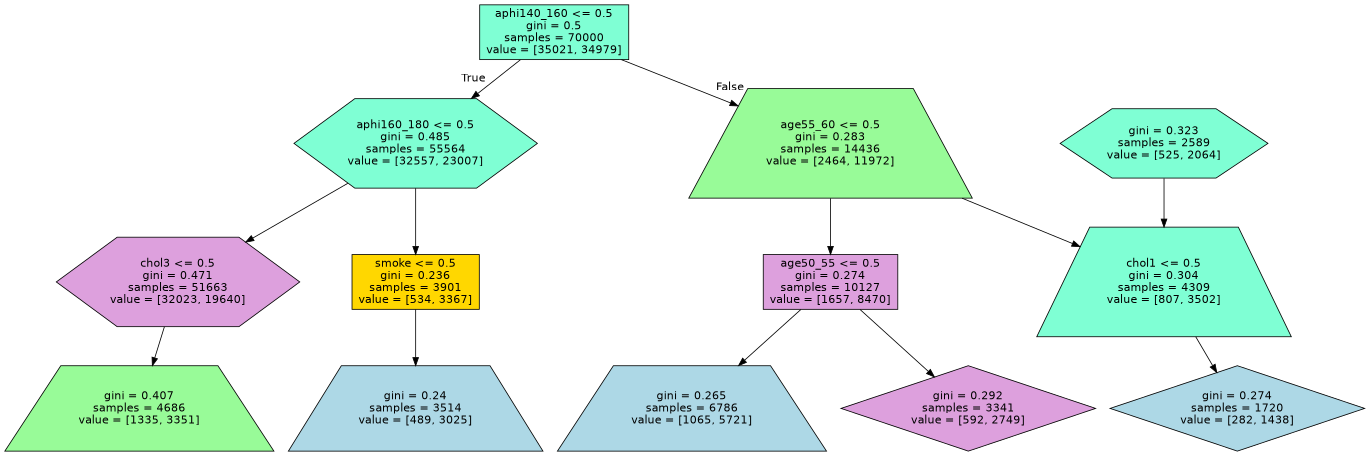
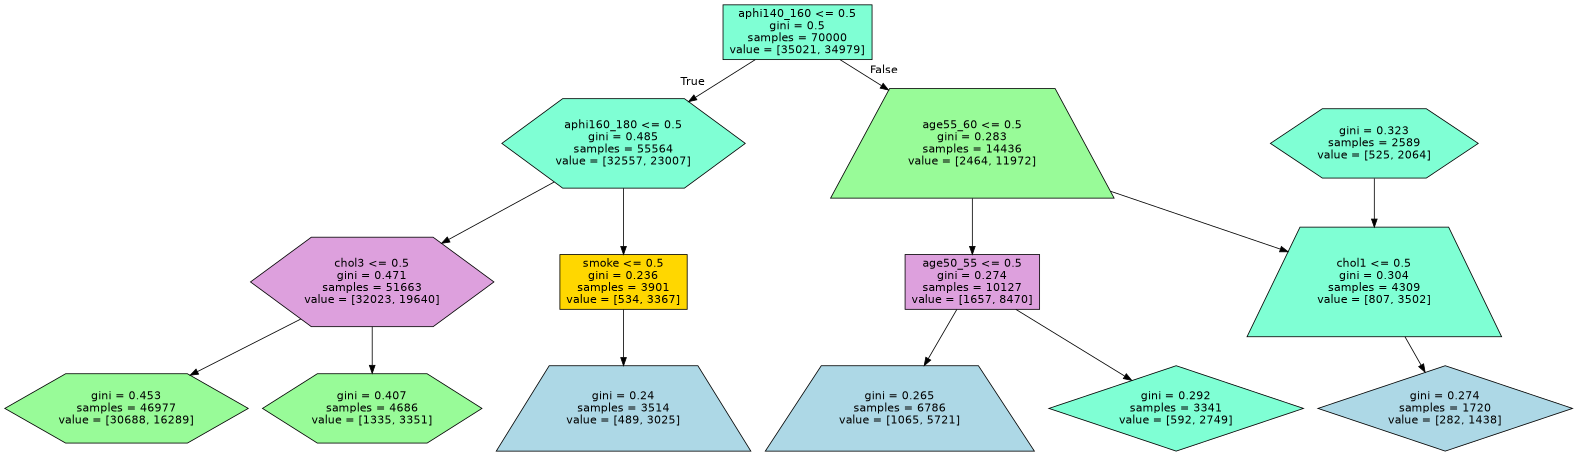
node "gini = 0.453 samples = 46977 value = [30688, 16289]": added
node "gini = 0.407 samples = 4686 value = [1335, 3351]": shape trapezium -> hexagon
node "gini = 0.292 samples = 3341 value = [592, 2749]": fillcolor plum -> aquamarine
